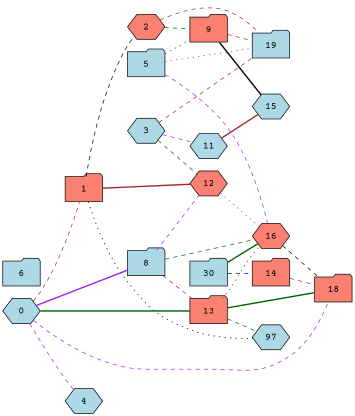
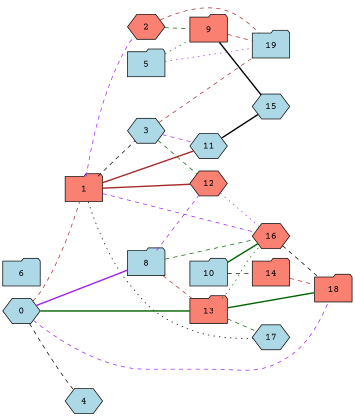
edge "2" -- "1": color black -> purple
edge "15" -- "11": color brown -> black
edge "5" -- "16": now "1" -- "16"
edge "3" -- "1": added
edge "11" -- "1": added
node "30": label "30" -> "10"
node "97": label "97" -> "17"
edge "0" -- "4": color purple -> black
